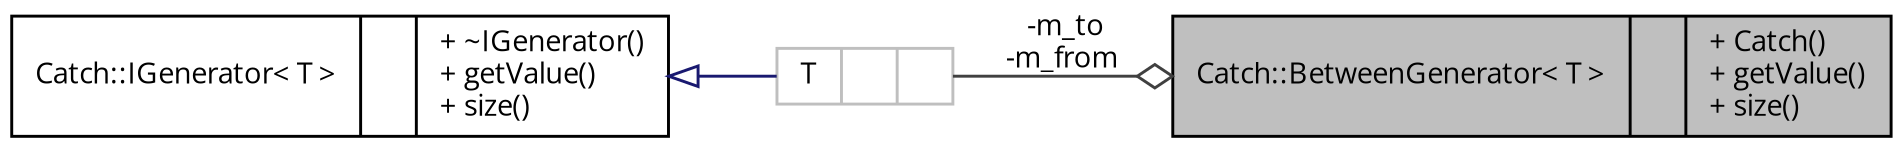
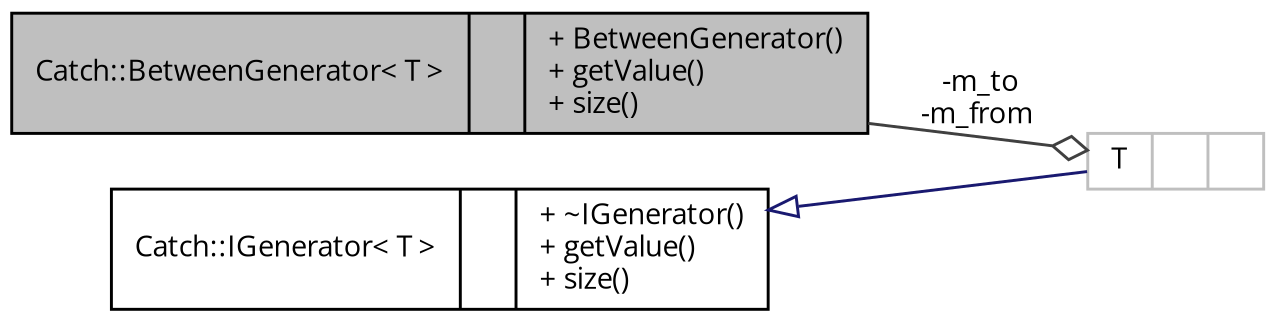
node "Catch::BetweenGenerator< T >": text "+ Catch()" -> "+ BetweenGenerator()"
edge "T" -> "Catch::BetweenGenerator< T >": reversed
